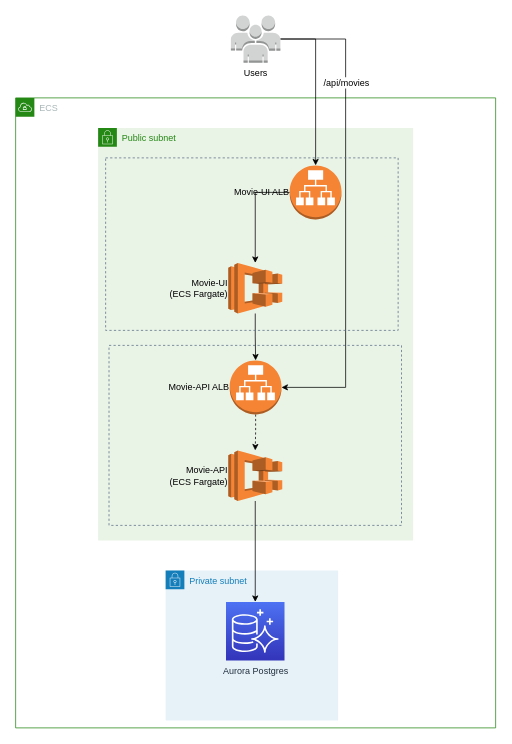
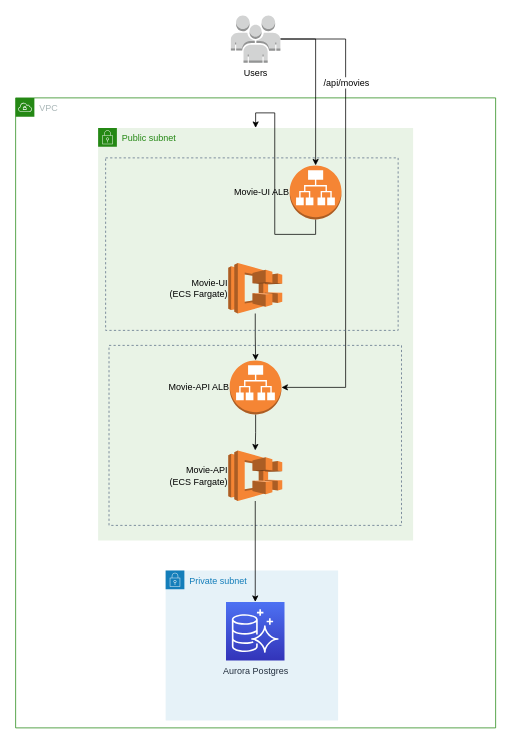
node "ECS": label "ECS" -> "VPC"
edge "Movie-UI ALB" -> "Movie-UI (ECS Fargate)": now "Movie-UI ALB" -> "Public subnet"
edge "Movie-API ALB" -> "Movie-API (ECS Fargate)": style dashed -> solid
